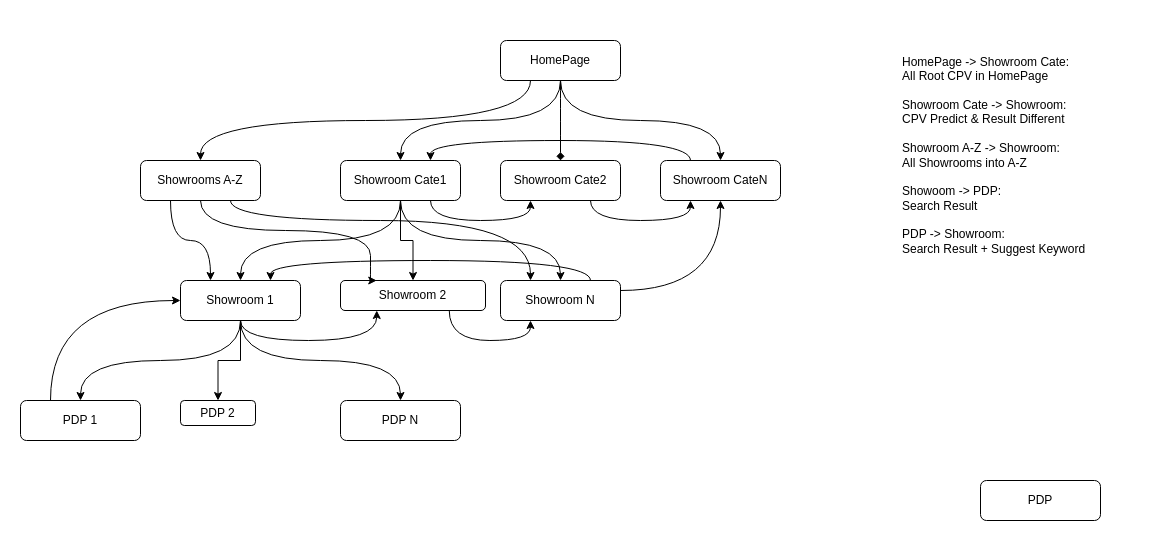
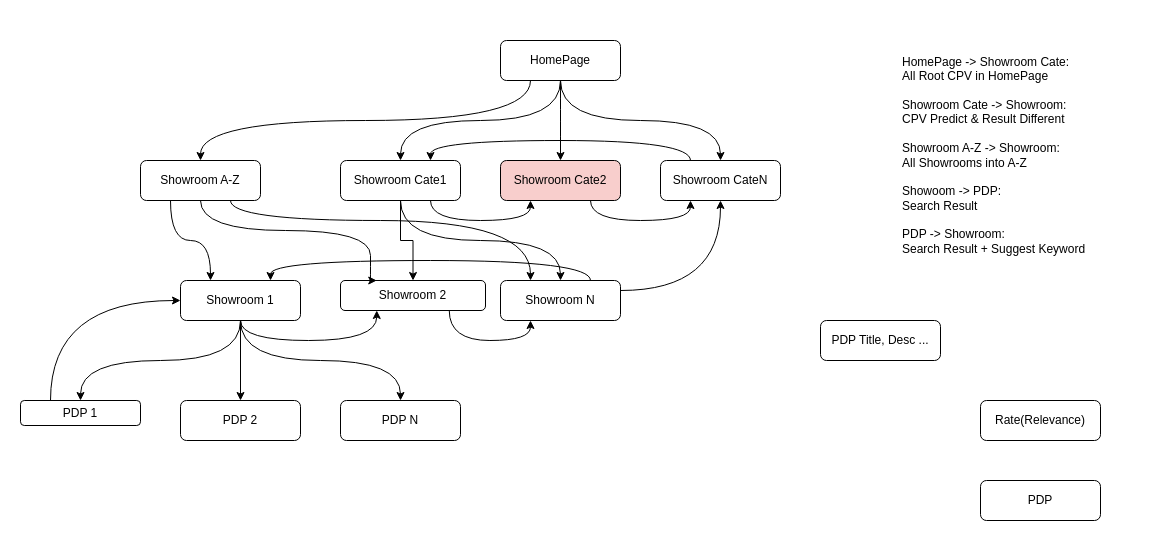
edge "HomePage" -> "Showroom Cate2": arrowhead diamond -> classic
node "Showrooms A-Z": label "Showrooms A-Z" -> "Showroom A-Z"
node "Showroom Cate2": fillcolor #ffffff -> #f8cecc
edge "Showroom Cate1" -> "Showroom 1": removed
node "PDP Title, Desc ...": added
node "PDP 2": size 75x25 -> 120x40
node "PDP 1": size 120x40 -> 120x25
node "Rate(Relevance)": added
